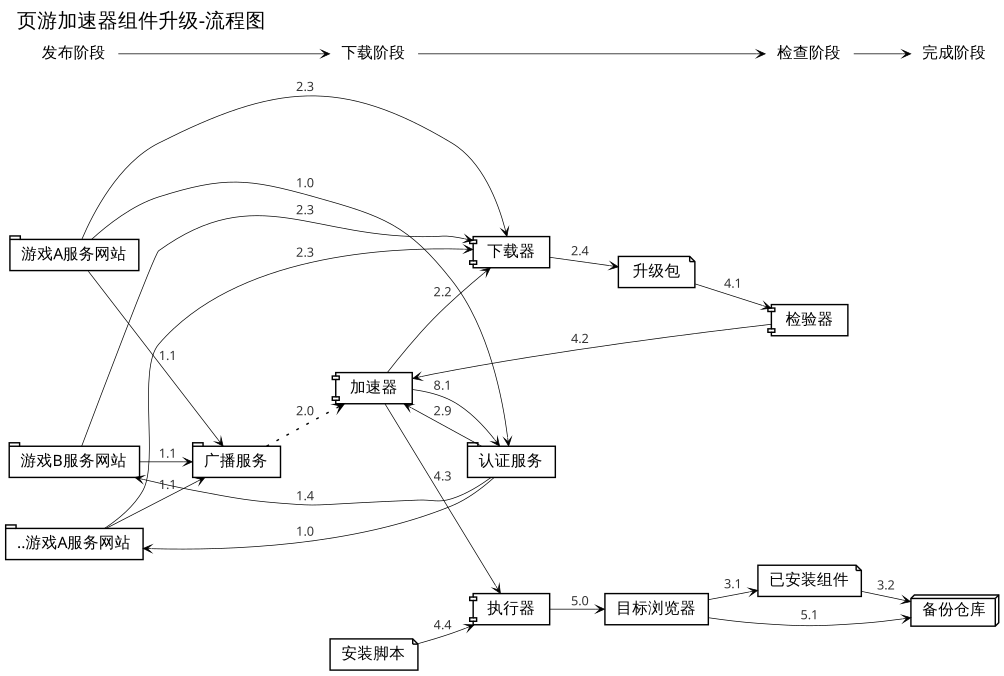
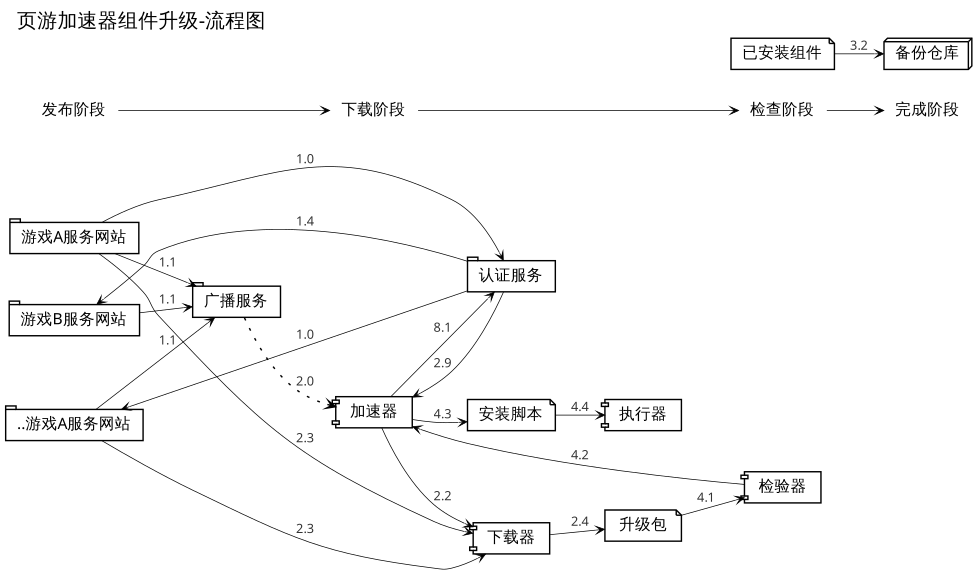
edge "游戏B服务网站" -> "下载器": removed, label "2.3"
edge "加速器" -> "执行器": now "加速器" -> "安装脚本"
node "目标浏览器": removed
